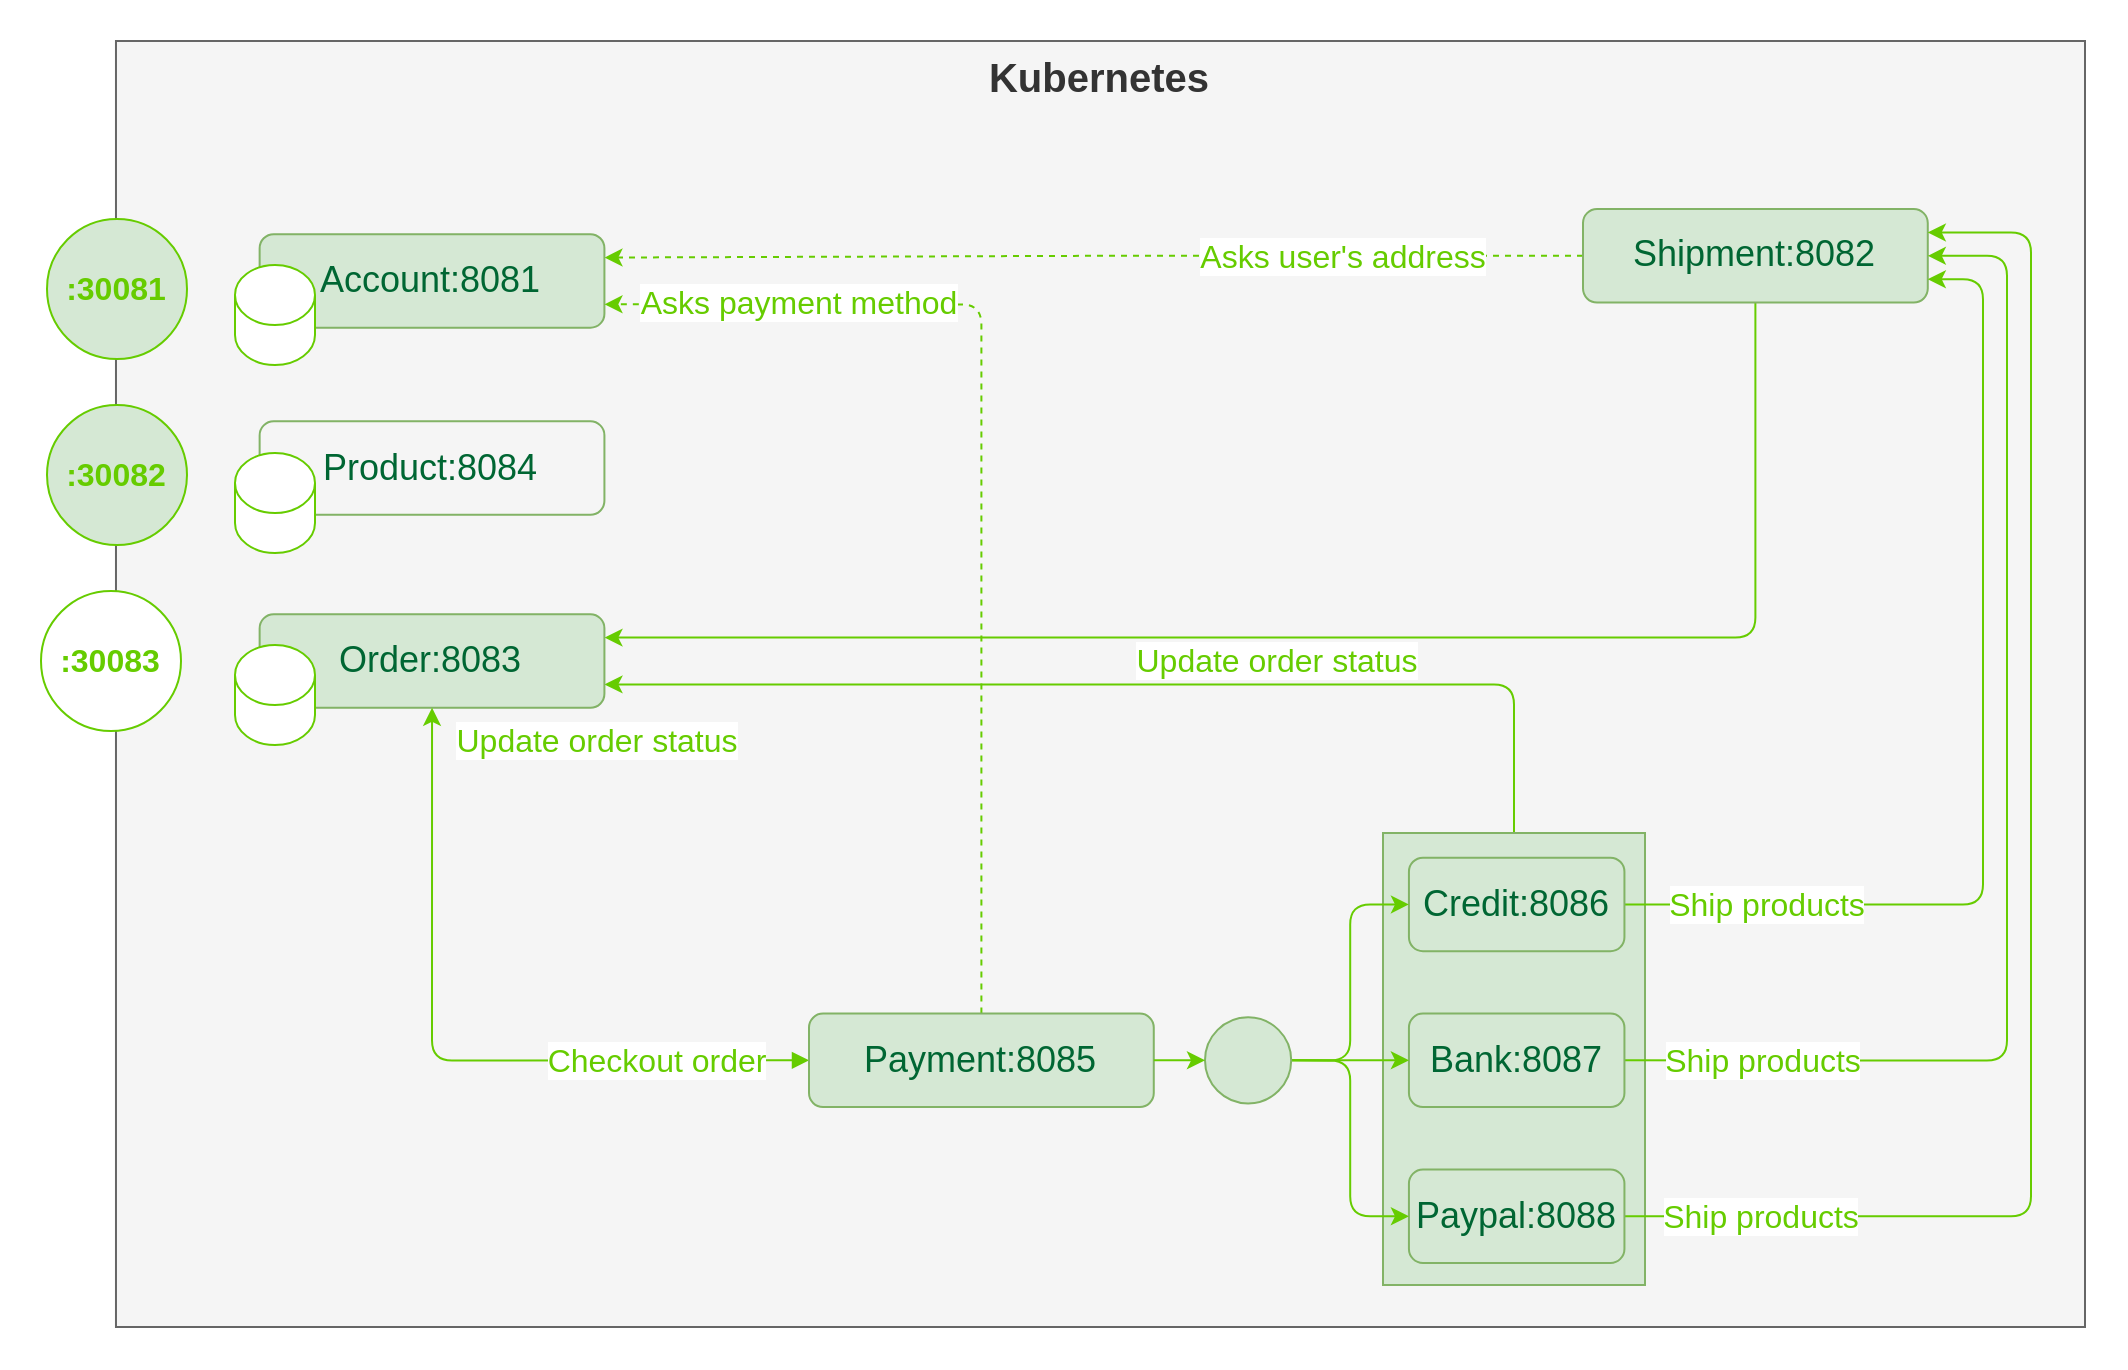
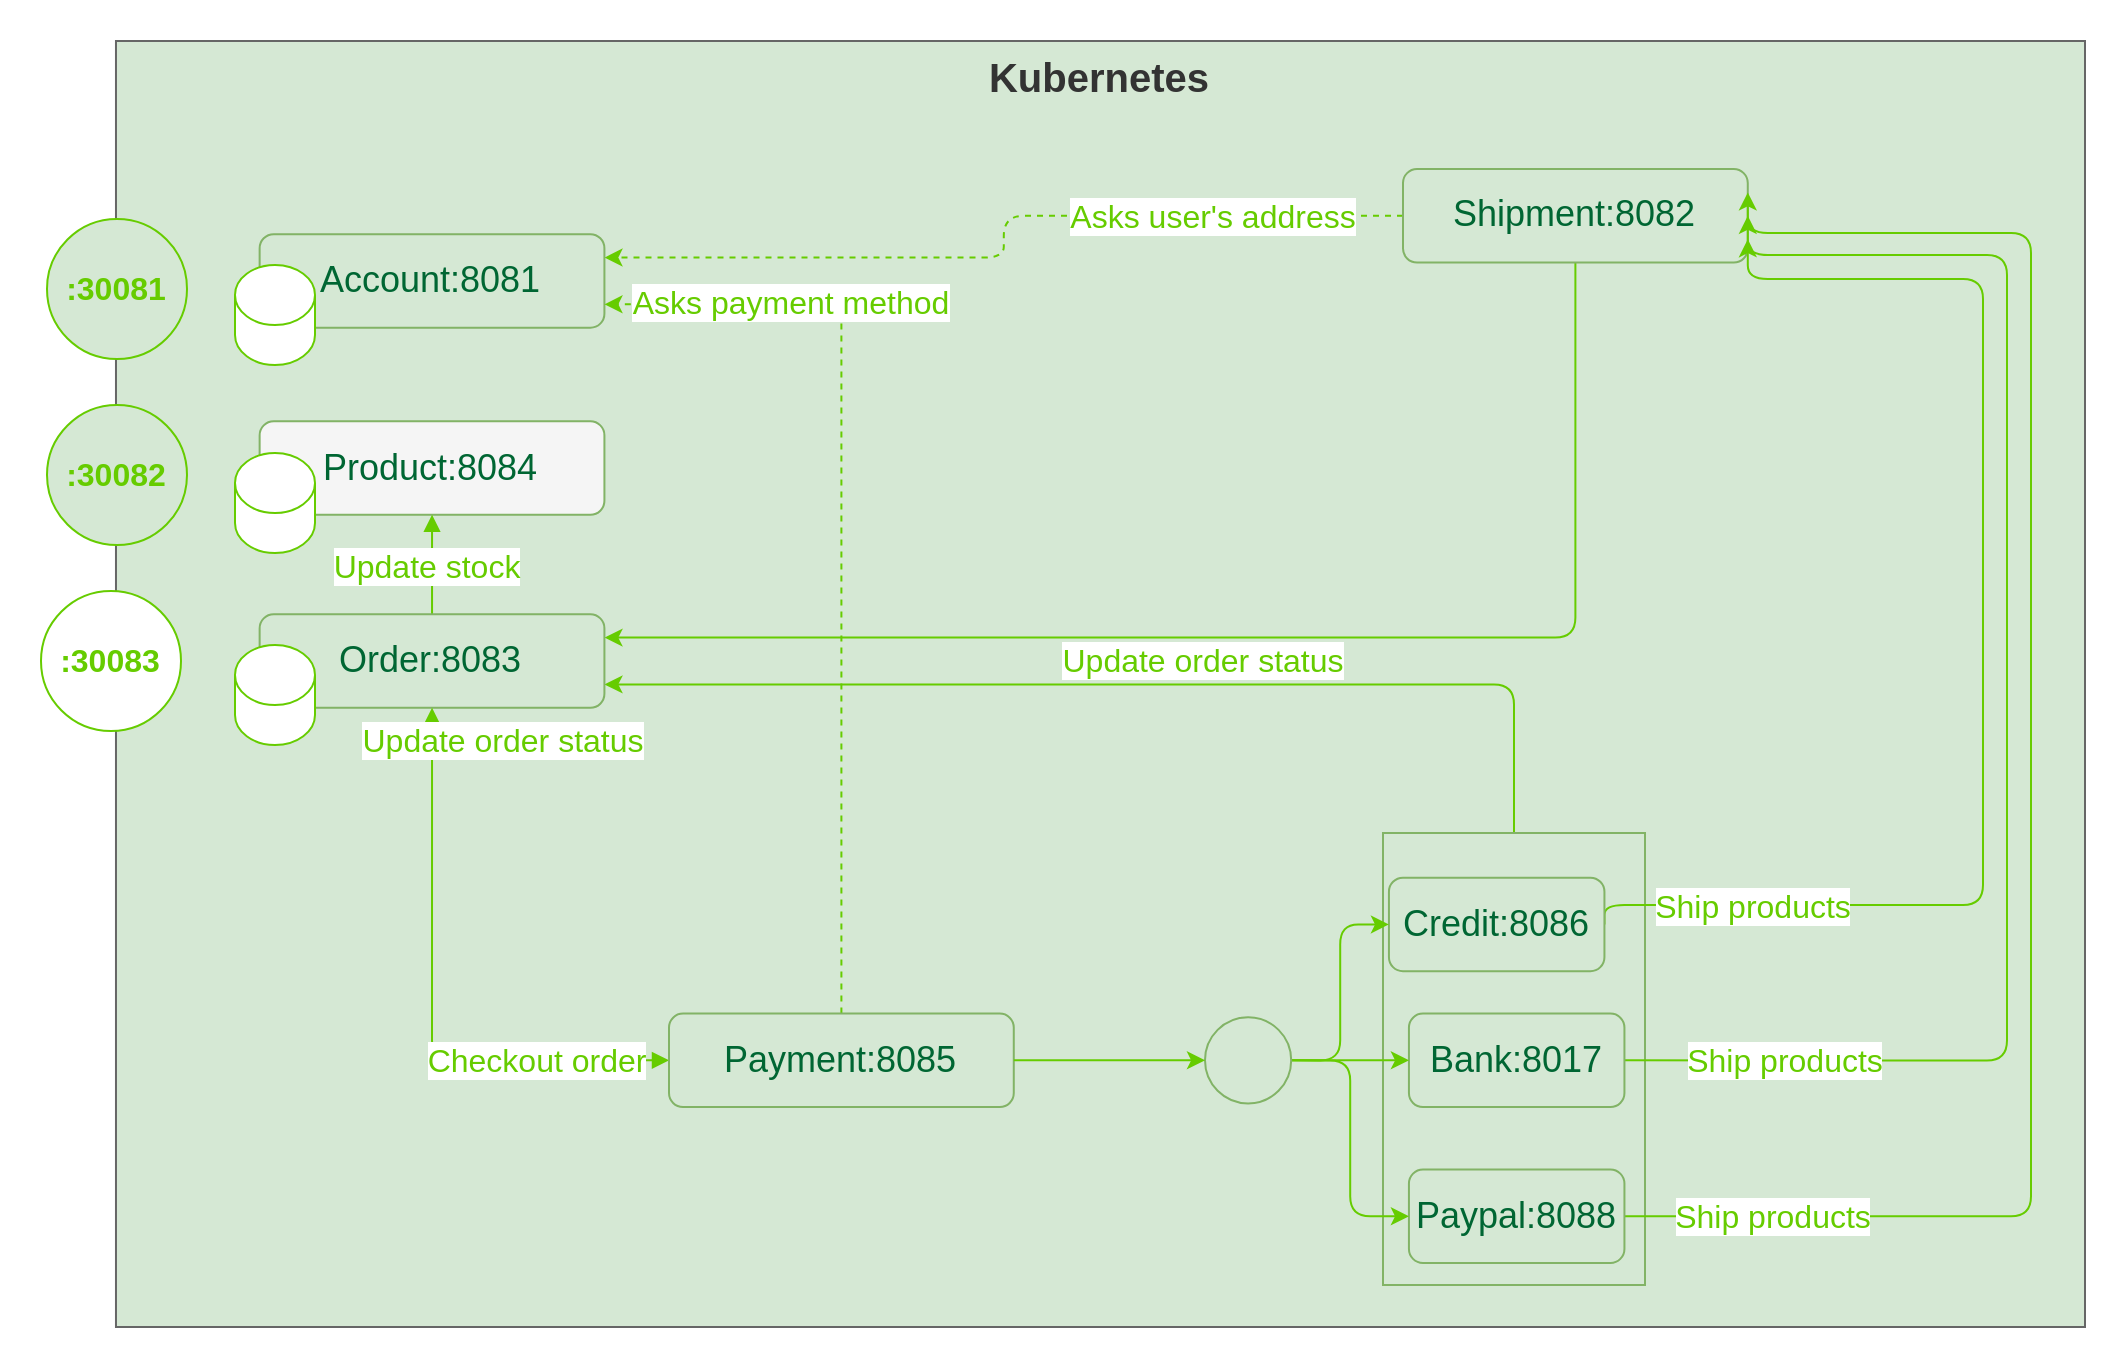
node "Shipment:8082": moved (1755, 256) -> (1575, 216)
edge "Order:8083" -> "Product:8084": added, label "Update stock"
node "Kubernetes": fillcolor #f5f5f5 -> #d5e8d4
node "Credit:8086": moved (1517, 904) -> (1497, 924)
node "Payment:8085": moved (981, 1060) -> (841, 1060)
node "Bank:8087": label "Bank:8087" -> "Bank:8017"
